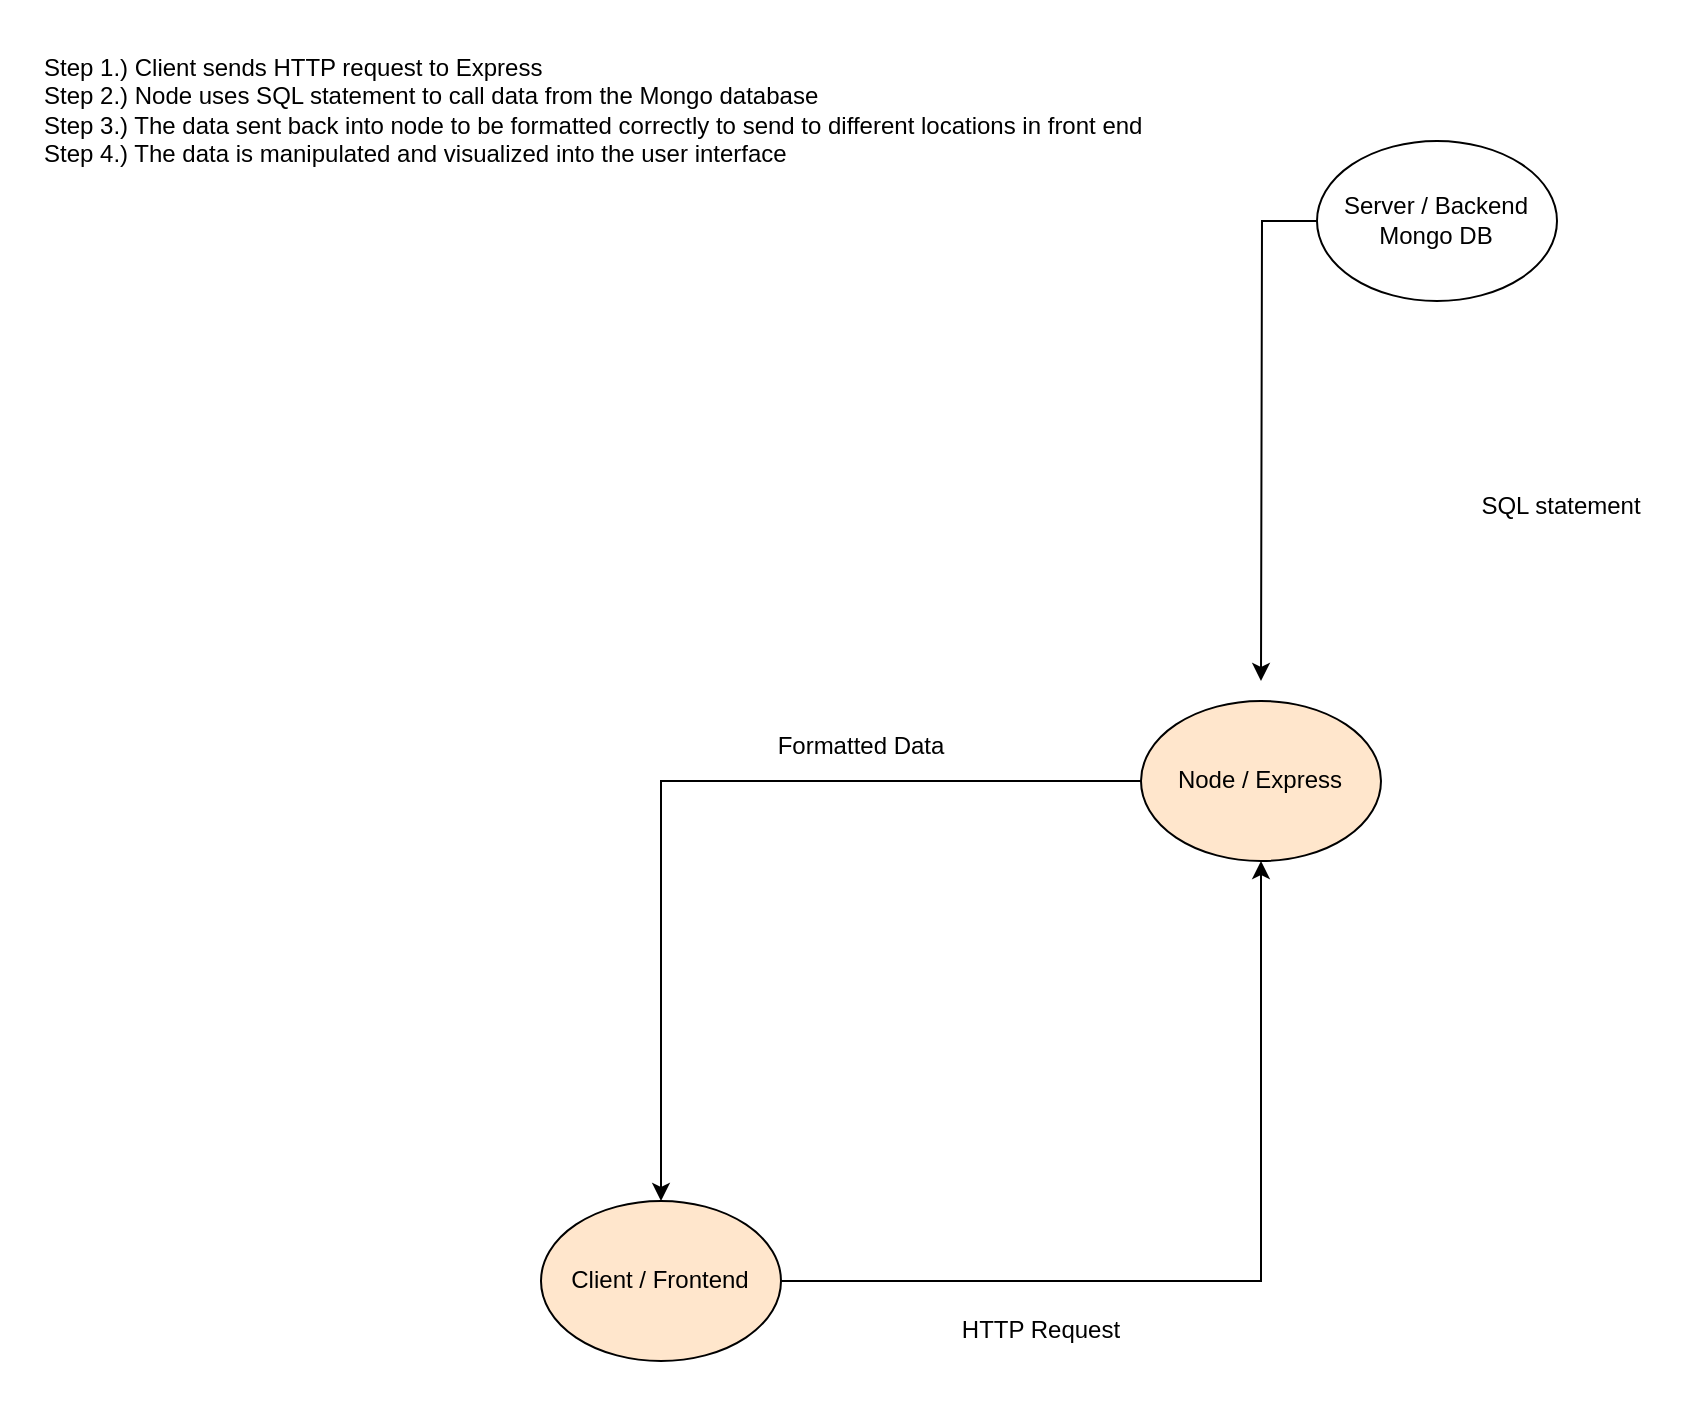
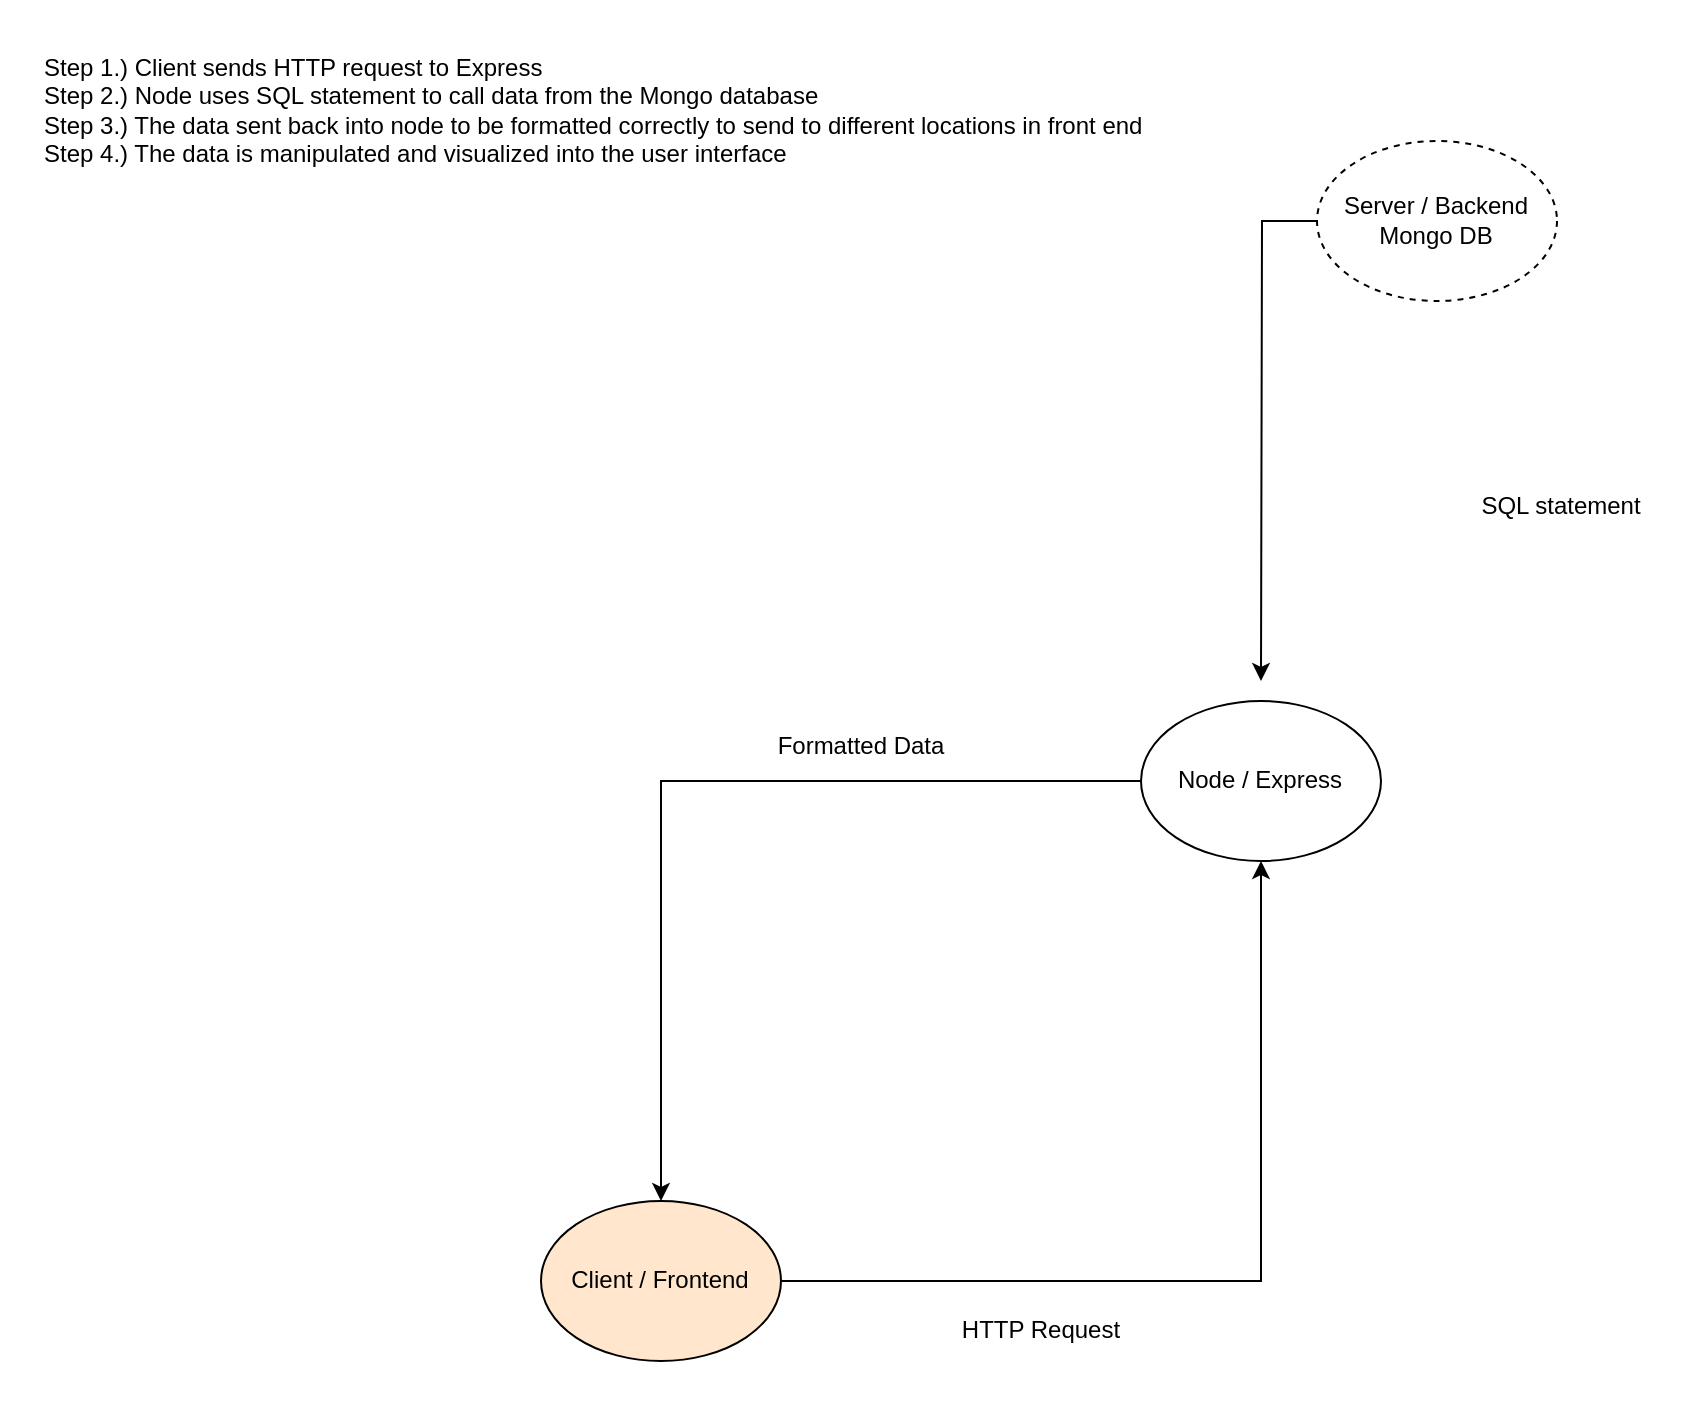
node "Server / Backend Mongo DB": style solid -> dashed
node "Node / Express": fillcolor #ffe6cc -> #ffffff
